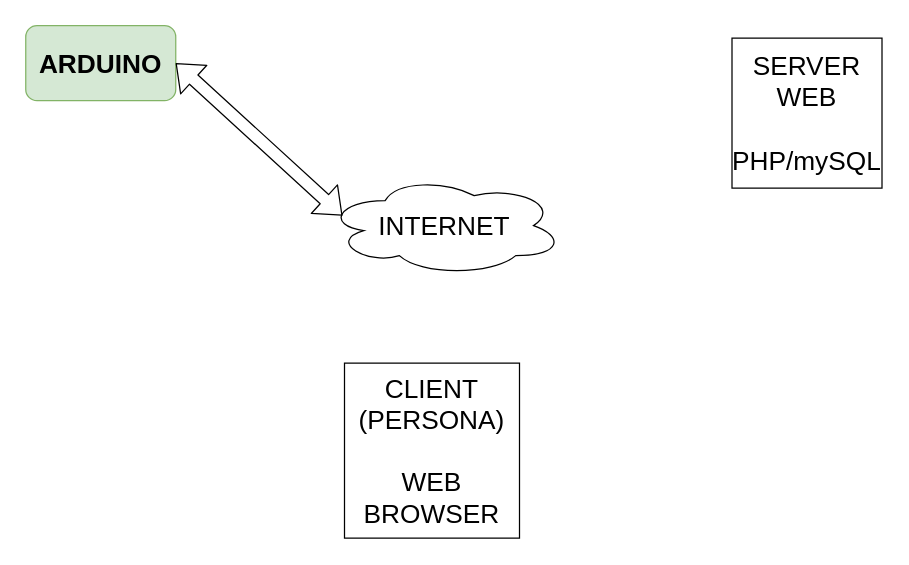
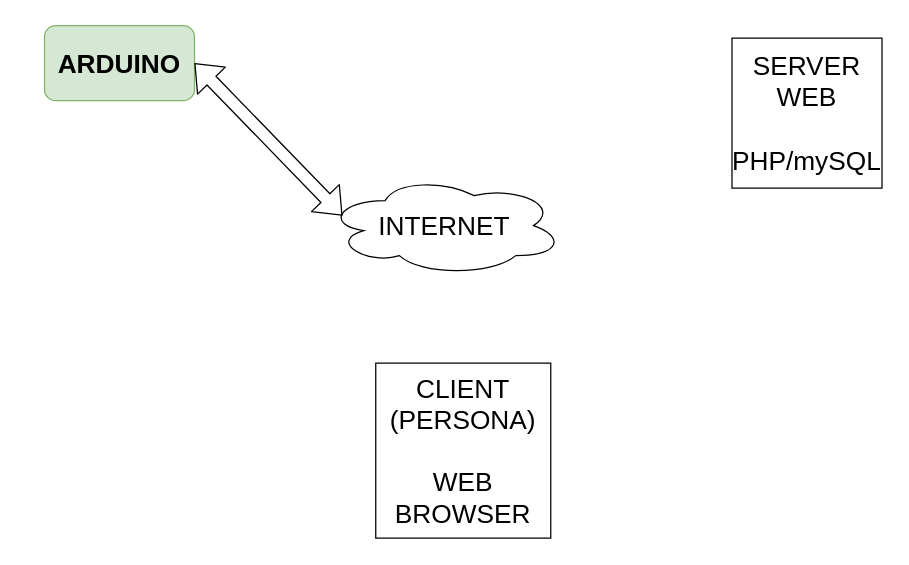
node "ARDUINO": moved (101, 63) -> (119, 63)
node "CLIENT (PERSONA) WEB BROWSER": moved (432, 451) -> (463, 451)
